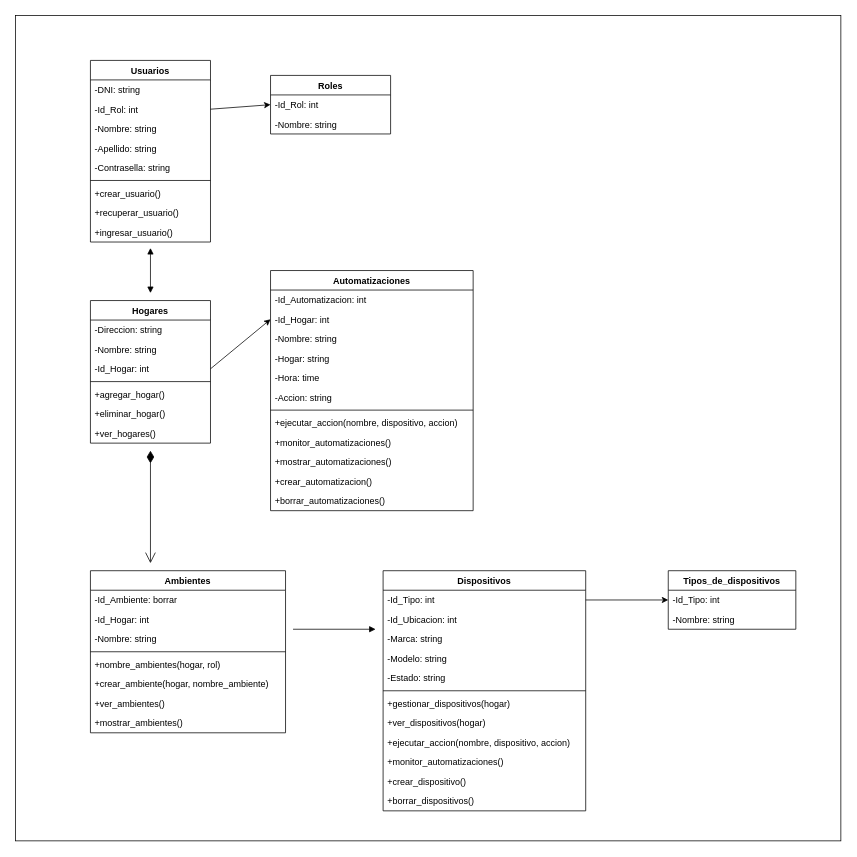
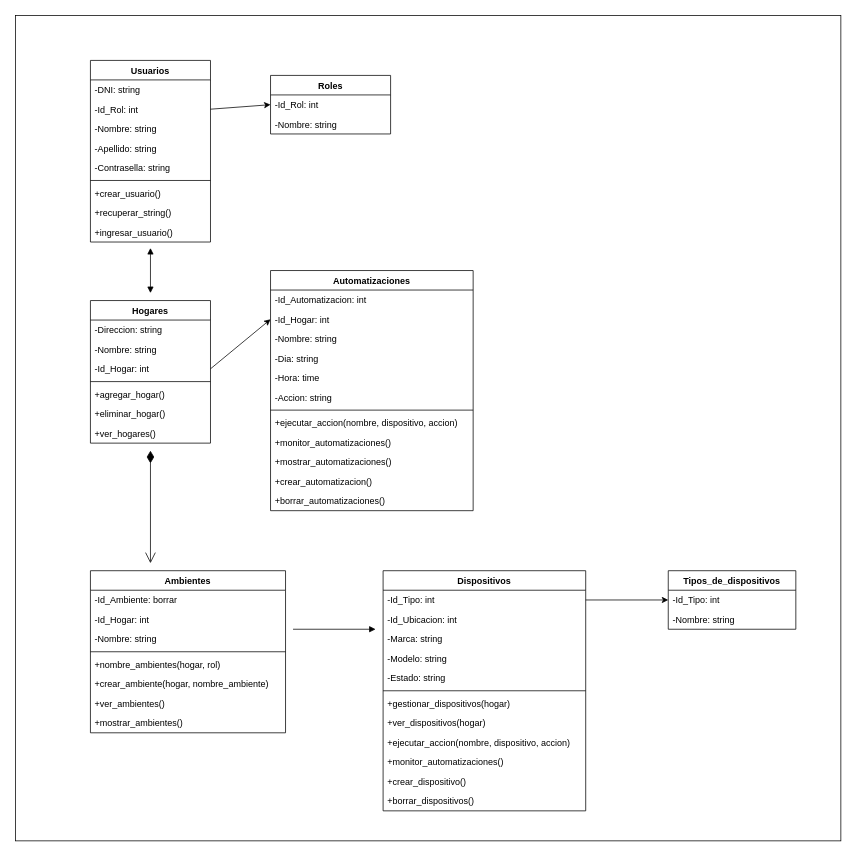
node "+recuperar_usuario()": label "+recuperar_usuario()" -> "+recuperar_string()"
node "-Hogar: string": label "-Hogar: string" -> "-Dia: string"
